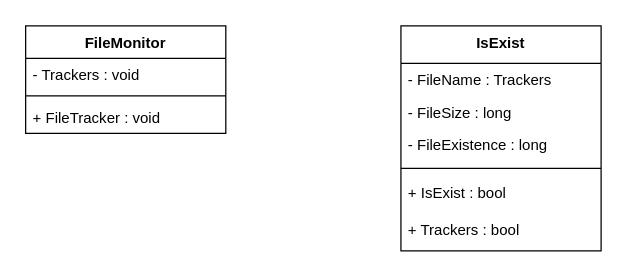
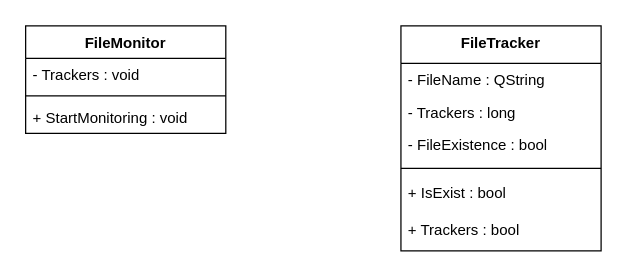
node "IsExist": label "IsExist" -> "FileTracker"
node "- FileName : Trackers": label "- FileName : Trackers" -> "- FileName : QString"
node "- FileSize : long": label "- FileSize : long" -> "- Trackers : long"
node "+ FileTracker : void": label "+ FileTracker : void" -> "+ StartMonitoring : void"
node "- FileExistence : long": label "- FileExistence : long" -> "- FileExistence : bool"
